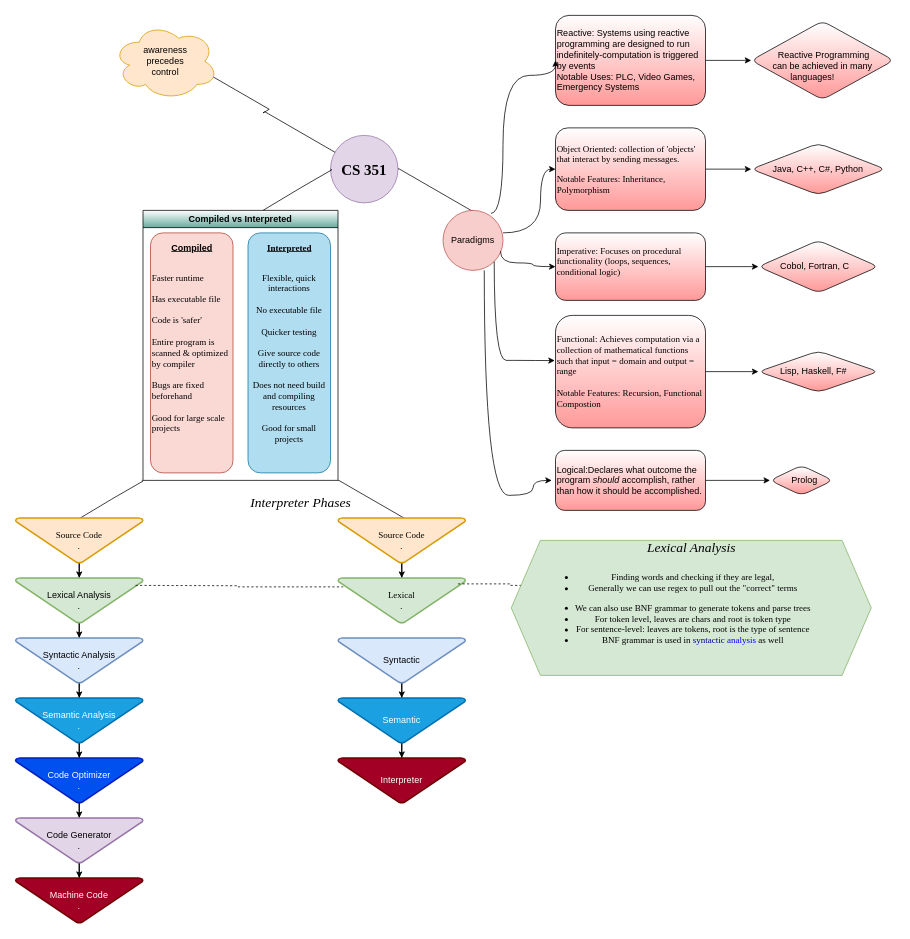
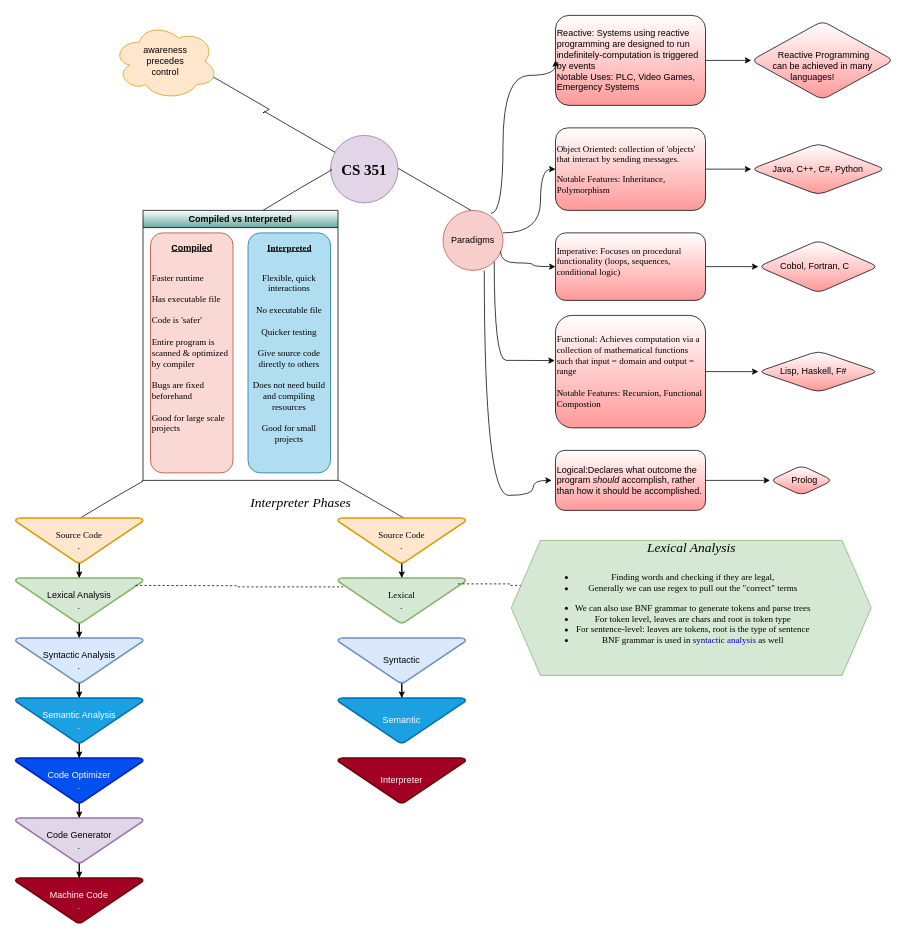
edge "Semantic" -> "Interpreter": removed
